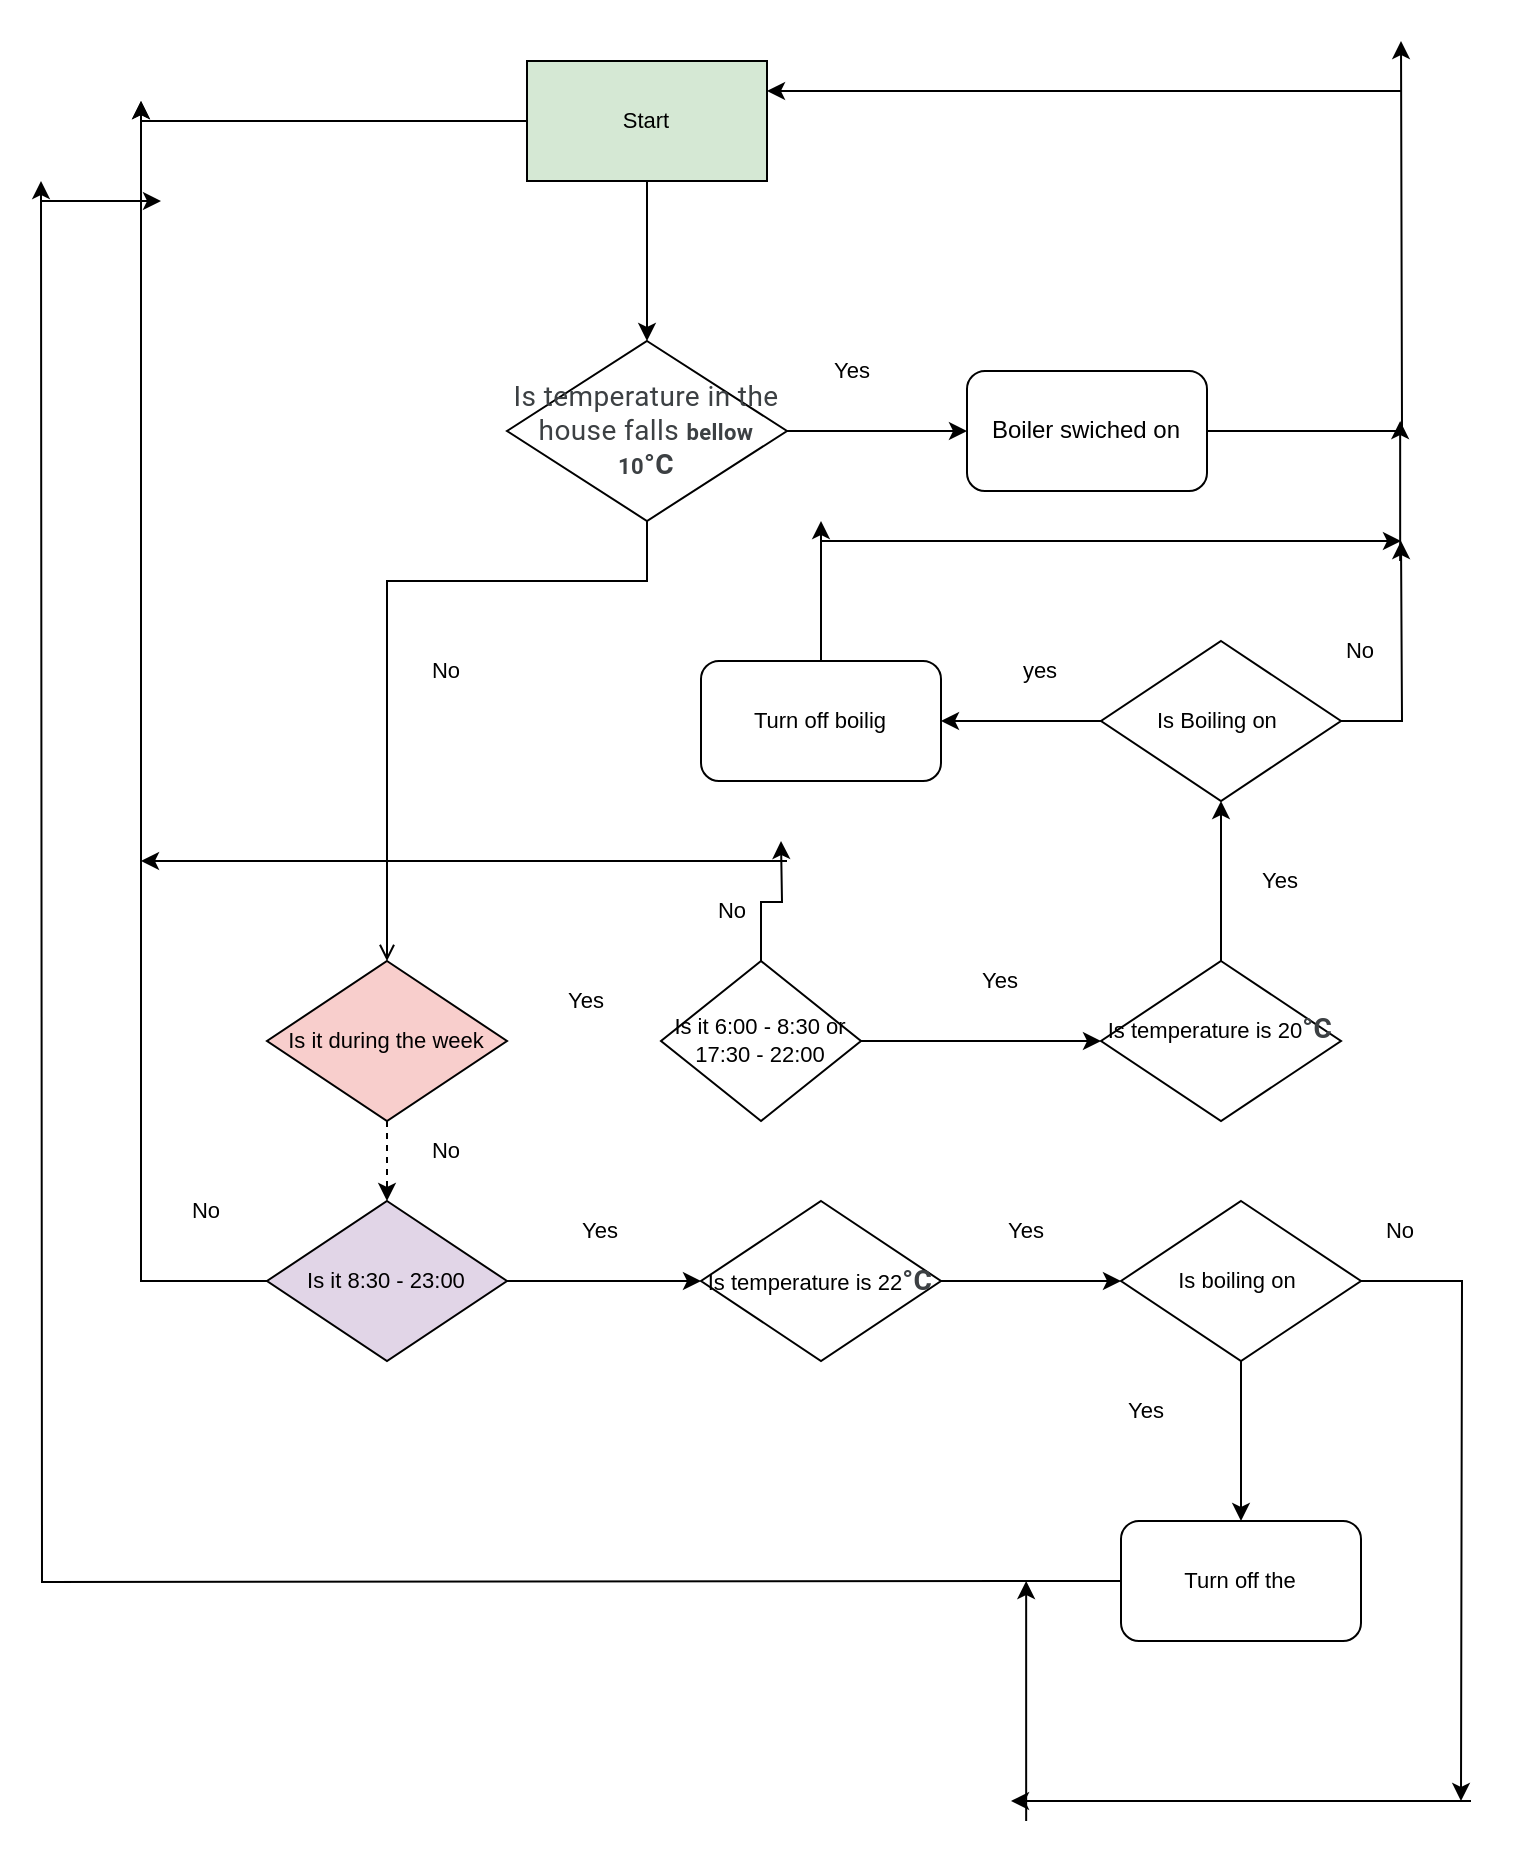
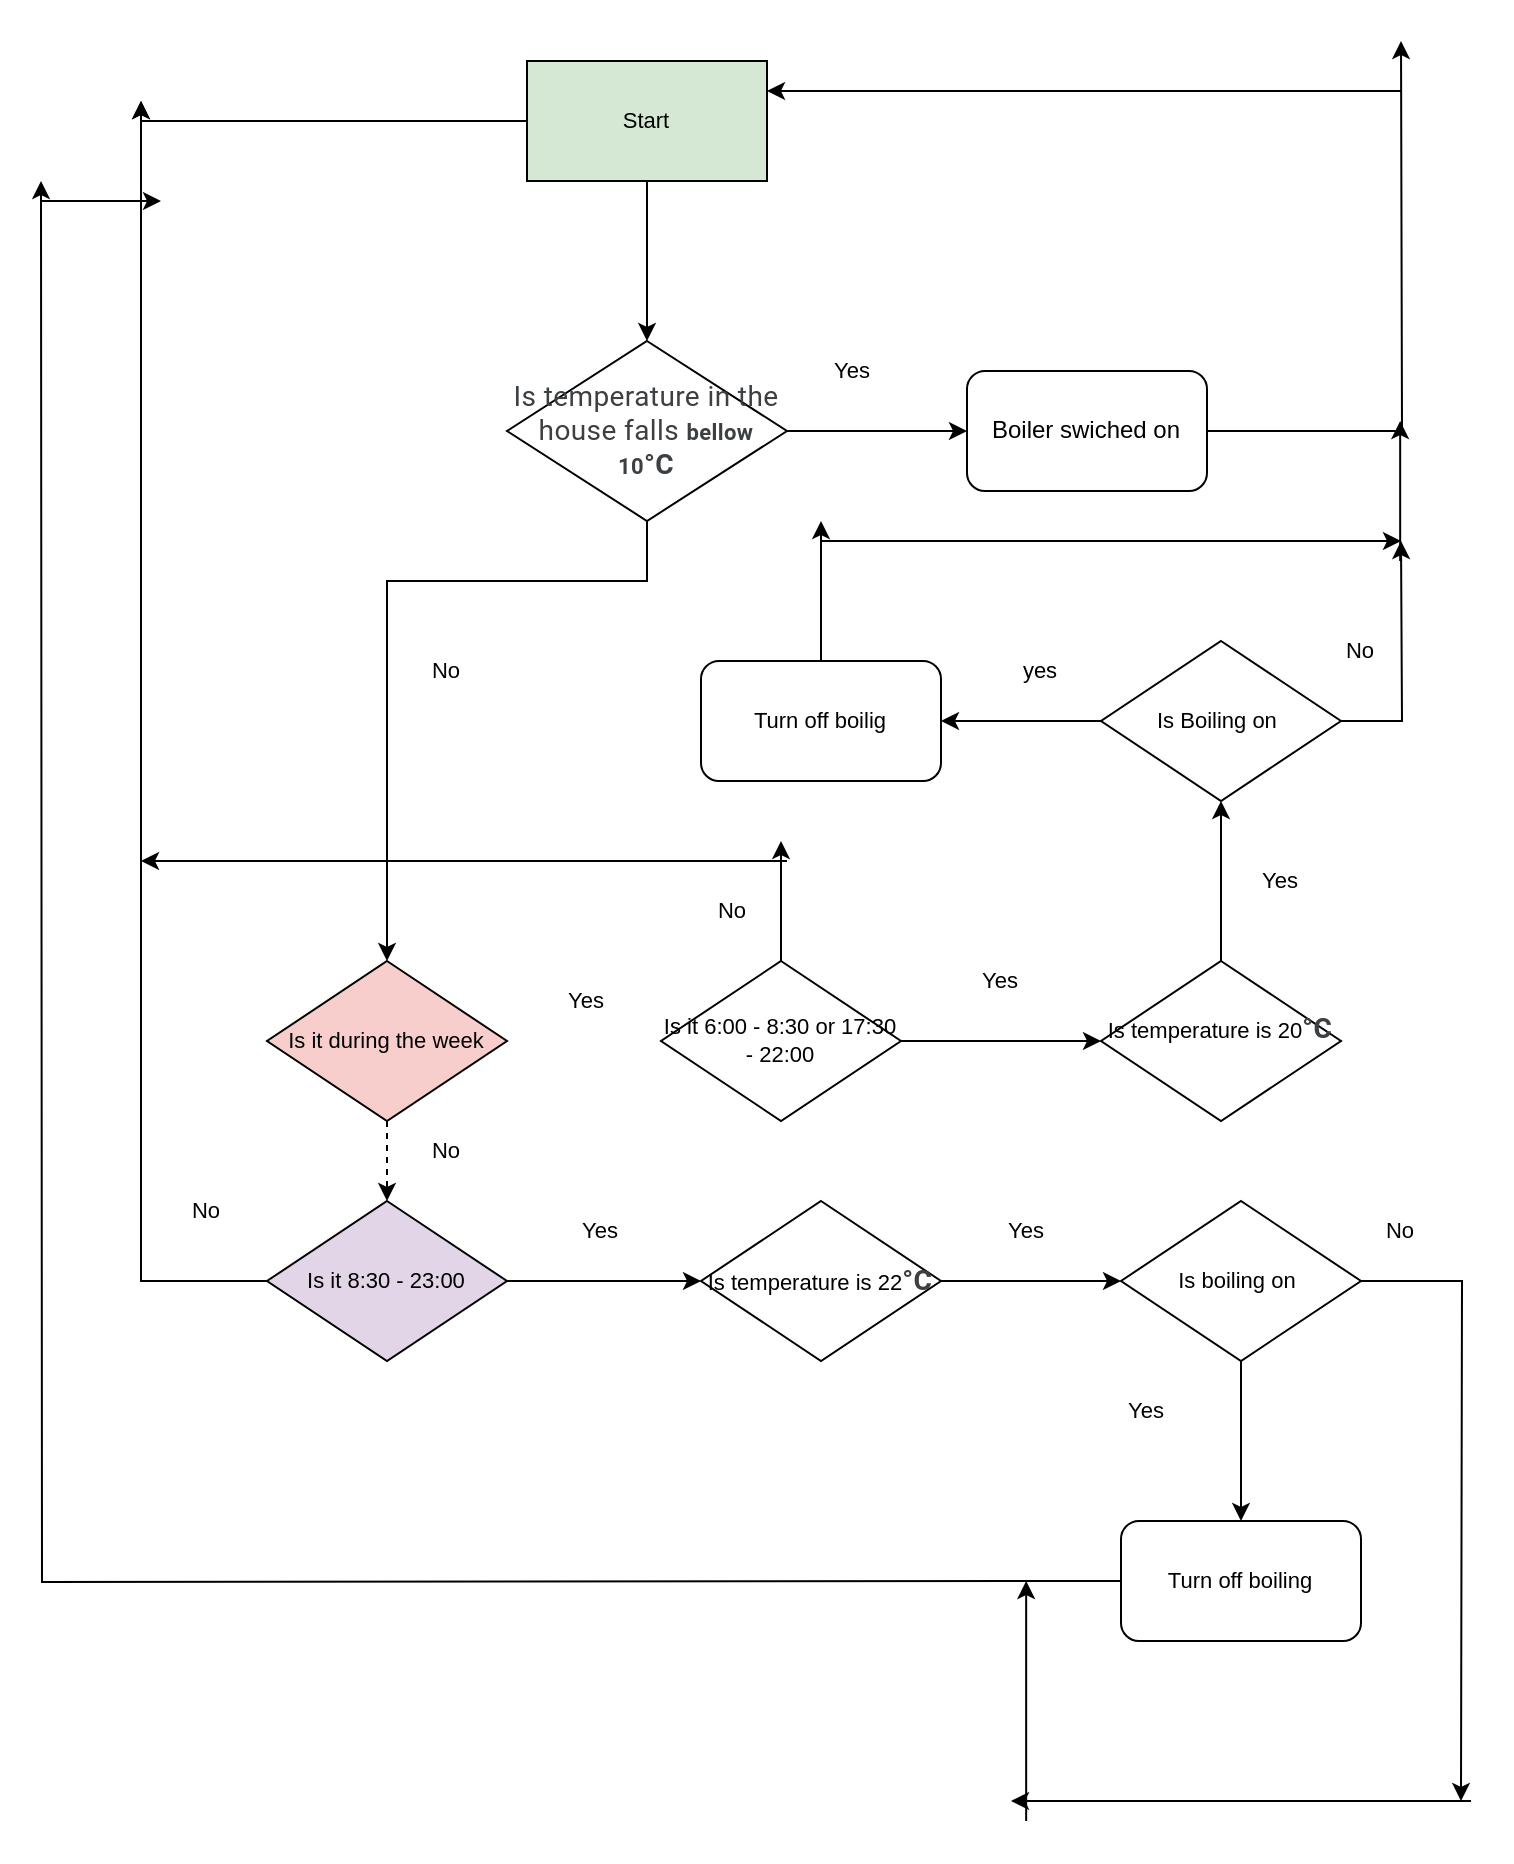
edge "Is temperature in the house falls bellow 10°C" -> "Is it during the week": arrowhead open -> classic
node "Is it 6:00 - 8:30 or 17:30 - 22:00": size 200x160 -> 240x160
node "Turn off the": label "Turn off the" -> "Turn off boiling"
